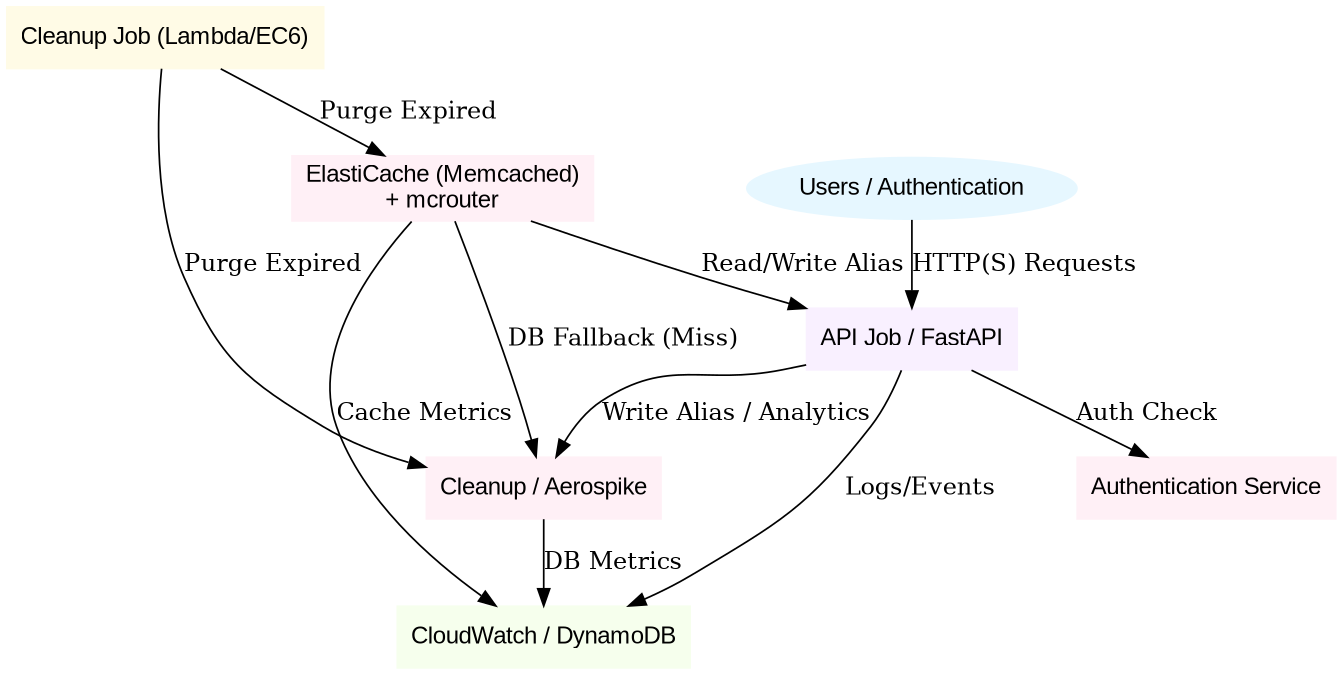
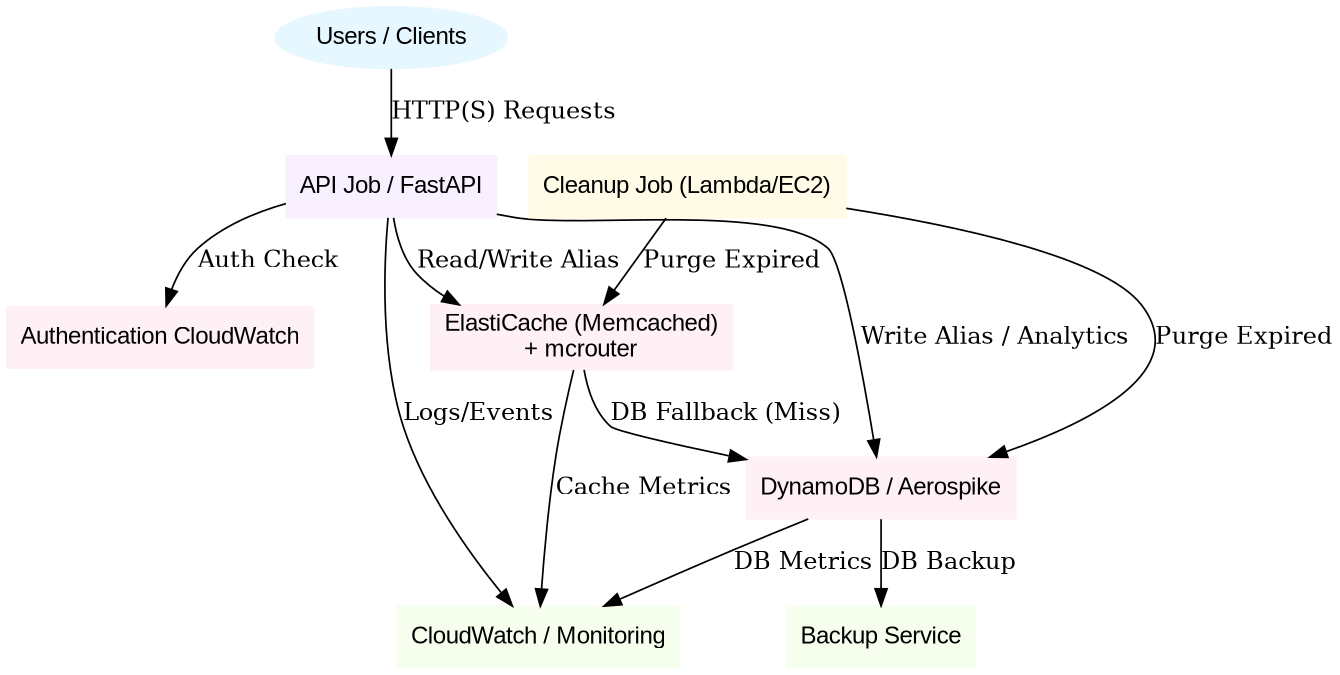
node "Cleanup Job (Lambda/EC6)": label "Cleanup Job (Lambda/EC6)" -> "Cleanup Job (Lambda/EC2)"
node "Users / Authentication": label "Users / Authentication" -> "Users / Clients"
edge "ElastiCache (Memcached) + mcrouter" -> "API Job / FastAPI": reversed
node "Cleanup / Aerospike": label "Cleanup / Aerospike" -> "DynamoDB / Aerospike"
node "Authentication Service": label "Authentication Service" -> "Authentication CloudWatch"
node "CloudWatch / DynamoDB": label "CloudWatch / DynamoDB" -> "CloudWatch / Monitoring"
node "Backup Service": added
